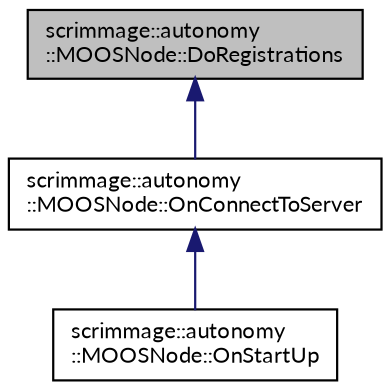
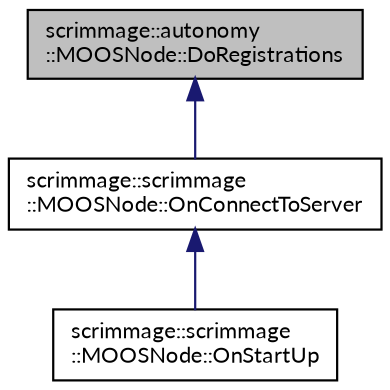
node "scrimmage::autonomy ::MOOSNode::OnConnectToServer": label "scrimmage::autonomy ::MOOSNode::OnConnectToServer" -> "scrimmage::scrimmage ::MOOSNode::OnConnectToServer"
node "scrimmage::autonomy ::MOOSNode::OnStartUp": label "scrimmage::autonomy ::MOOSNode::OnStartUp" -> "scrimmage::scrimmage ::MOOSNode::OnStartUp"
